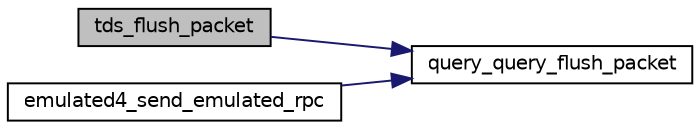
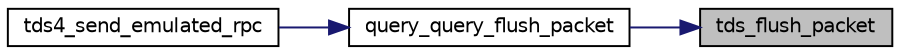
edge "tds_flush_packet" -> "query_query_flush_packet": reversed
node "emulated4_send_emulated_rpc": label "emulated4_send_emulated_rpc" -> "tds4_send_emulated_rpc"
